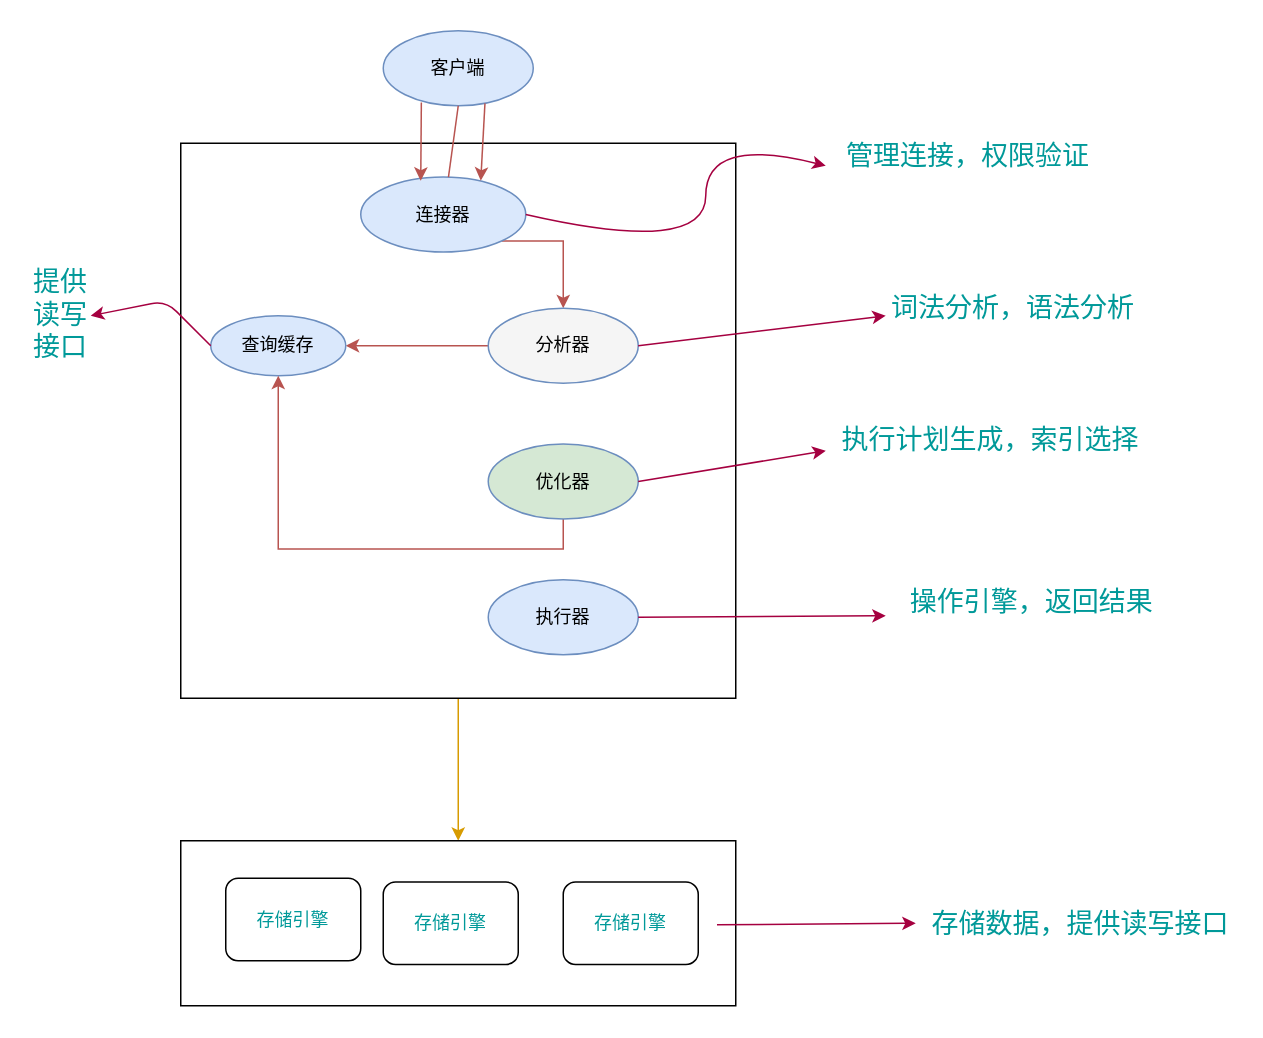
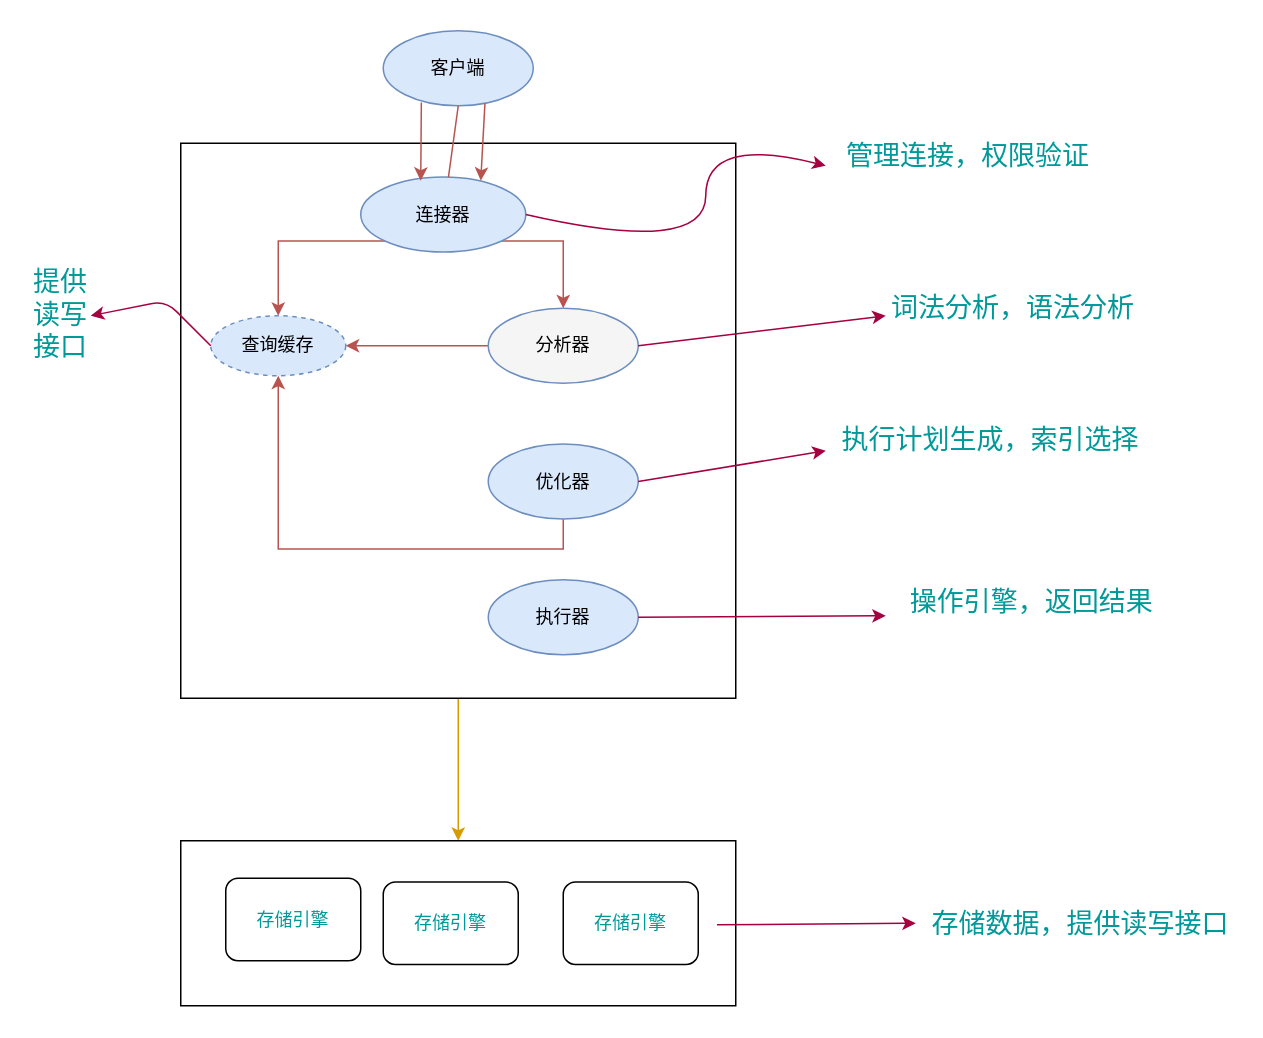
edge "连接器" -> "查询缓存": added
node "查询缓存": style solid -> dashed
node "优化器": fillcolor #d5e8d4 -> #dae8fc
